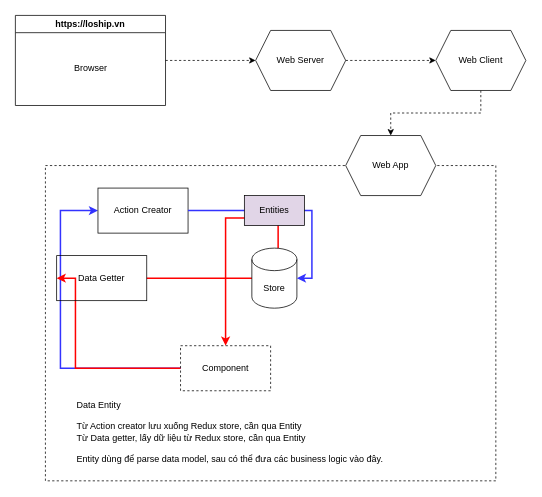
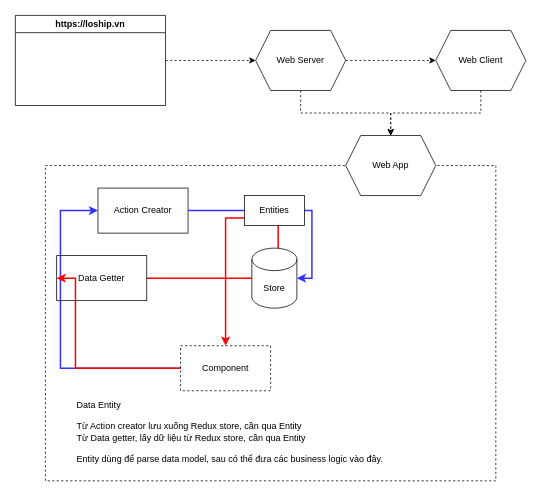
node "Browser": removed
edge "Web Server" -> "Web App": added
node "Entities": fillcolor #e1d5e7 -> #ffffff
